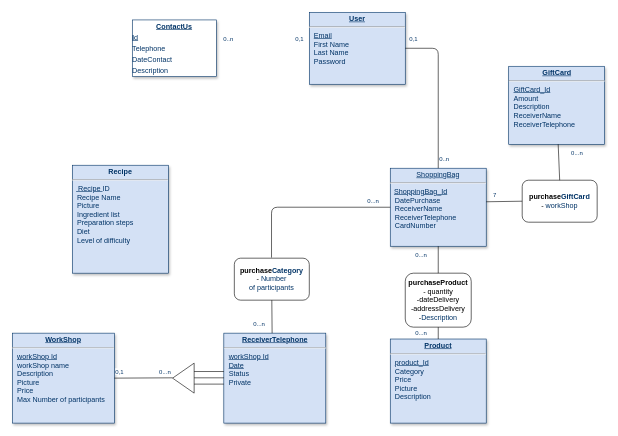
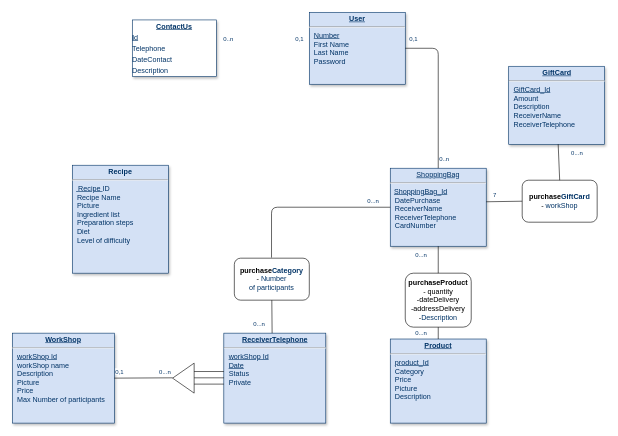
node "User Email First Name Last Name Password": label "User Email First Name Last Name Password" -> "User Number First Name Last Name Password"
